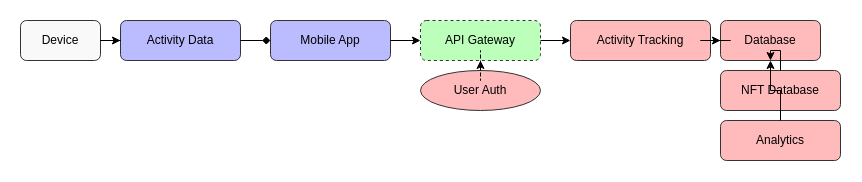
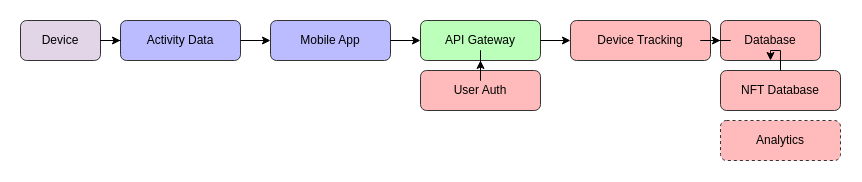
node "Device": fillcolor #f9f9f9 -> #e1d5e7
edge "Activity Data" -> "Mobile App": arrowhead diamond -> classic
node "API Gateway": style dashed -> solid
node "Activity Tracking": label "Activity Tracking" -> "Device Tracking"
edge "User Auth" -> "API Gateway": style dashed -> solid
node "User Auth": shape ellipse -> rounded rectangle
edge "Analytics" -> "Database": removed
node "Analytics": style solid -> dashed
